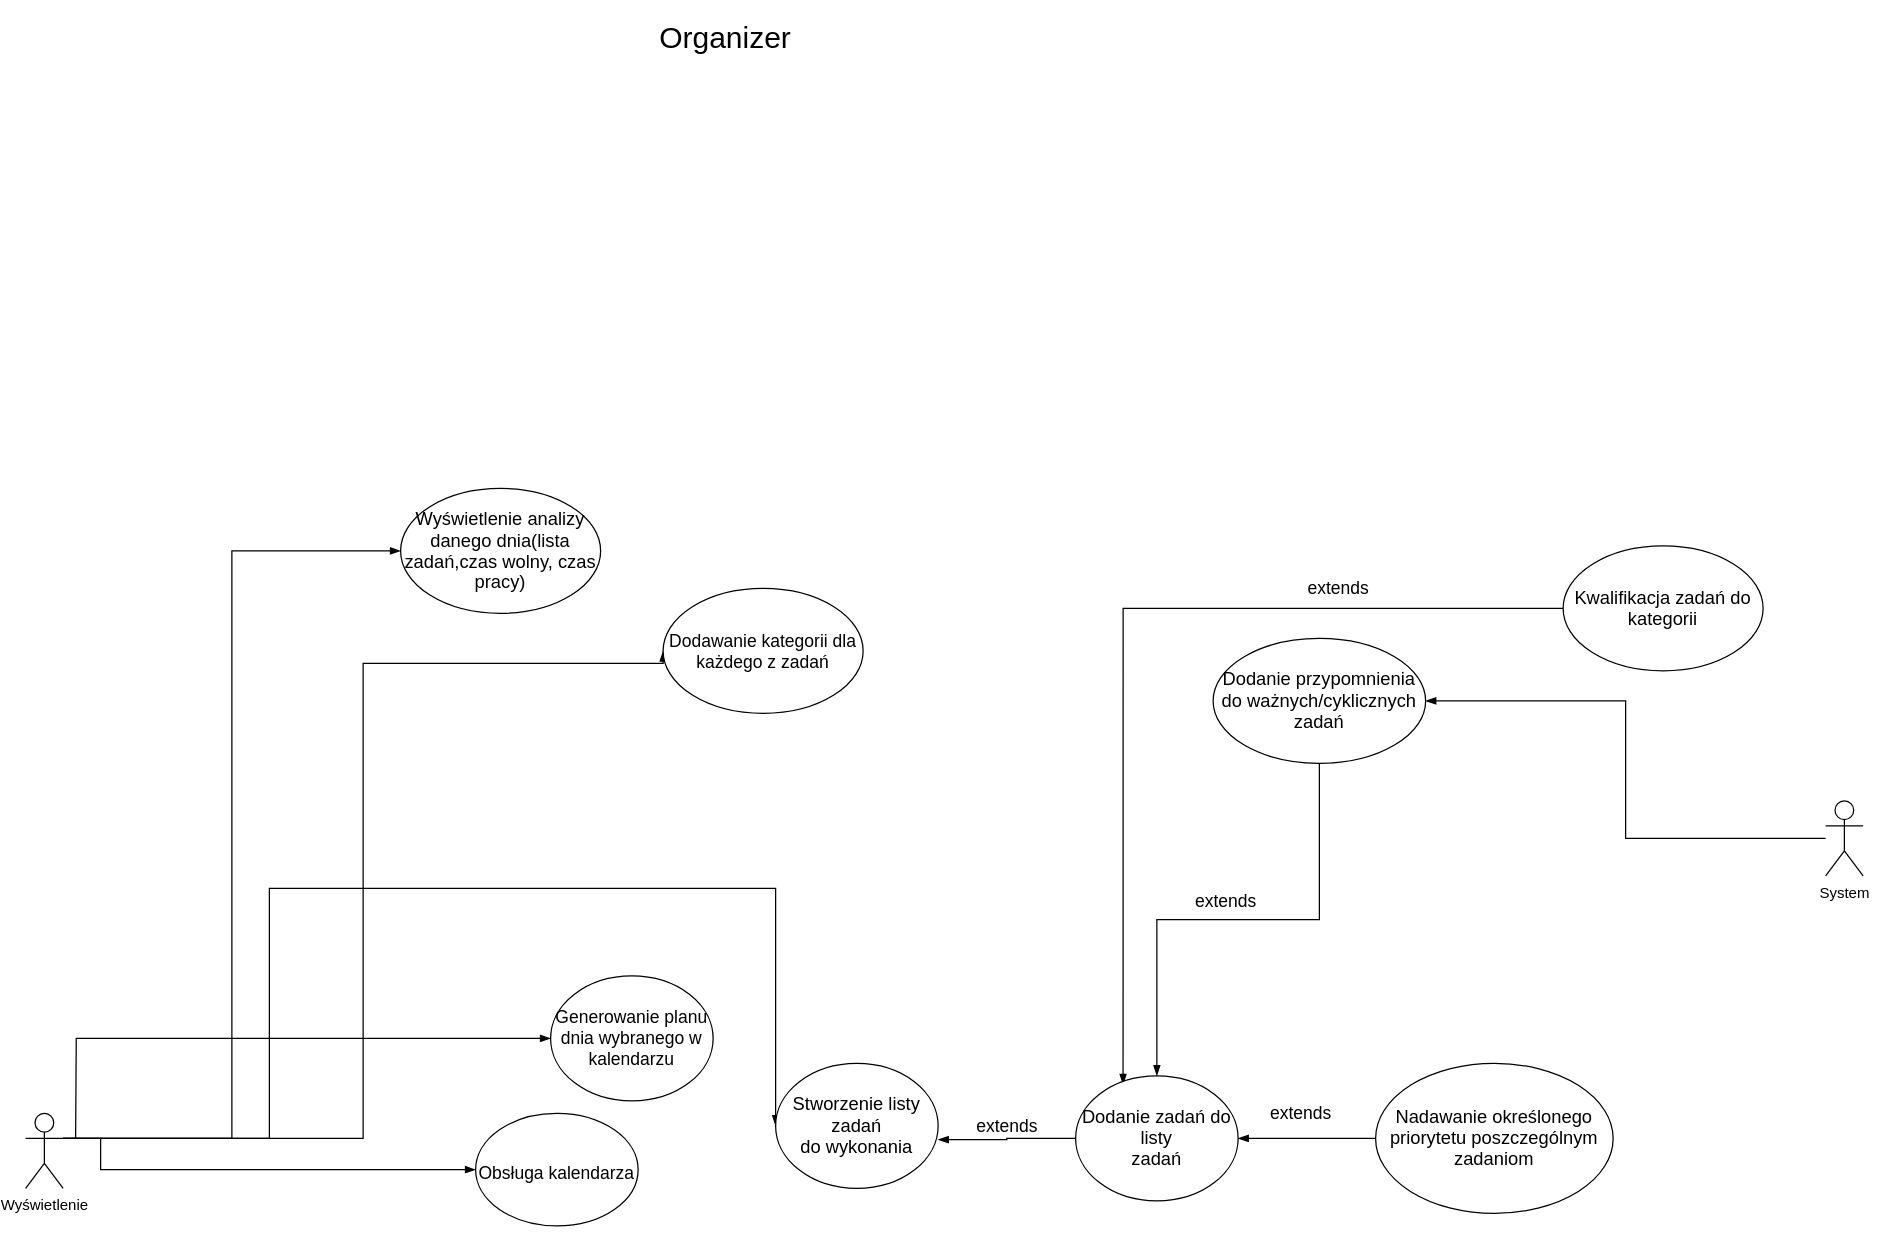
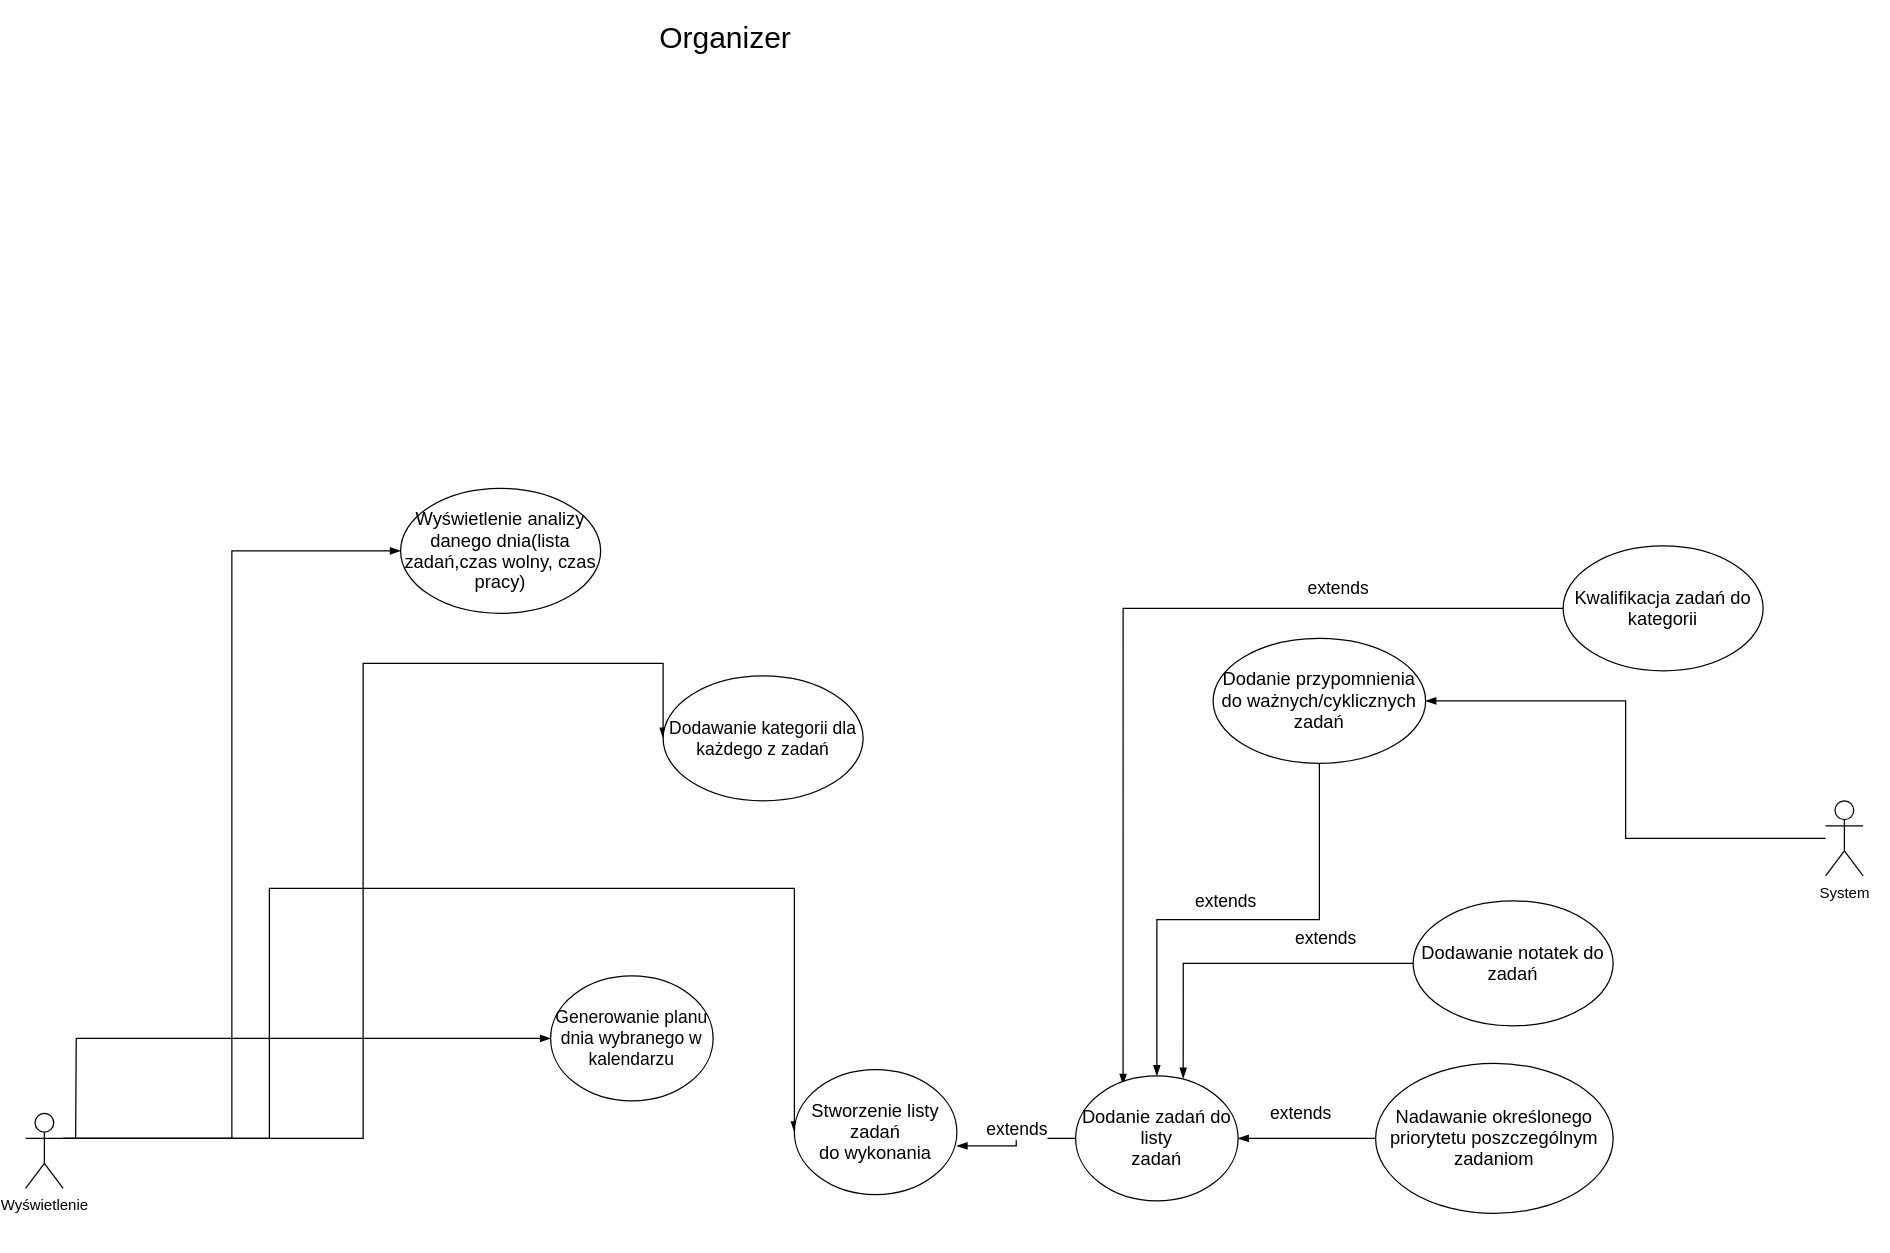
node "Dodawanie kategorii dla każdego z zadań": moved (763, 651) -> (763, 738)
edge "Dodawanie notatek do zadań" -> "Dodanie zadań do listy zadań": added, label "extends"
node "Dodawanie notatek do zadań": added
node "Stworzenie listy zadań do wykonania": moved (857, 1126) -> (876, 1132)
edge "Wyświetlenie" -> "Obsługa kalendarza": removed
node "Obsługa kalendarza": removed
